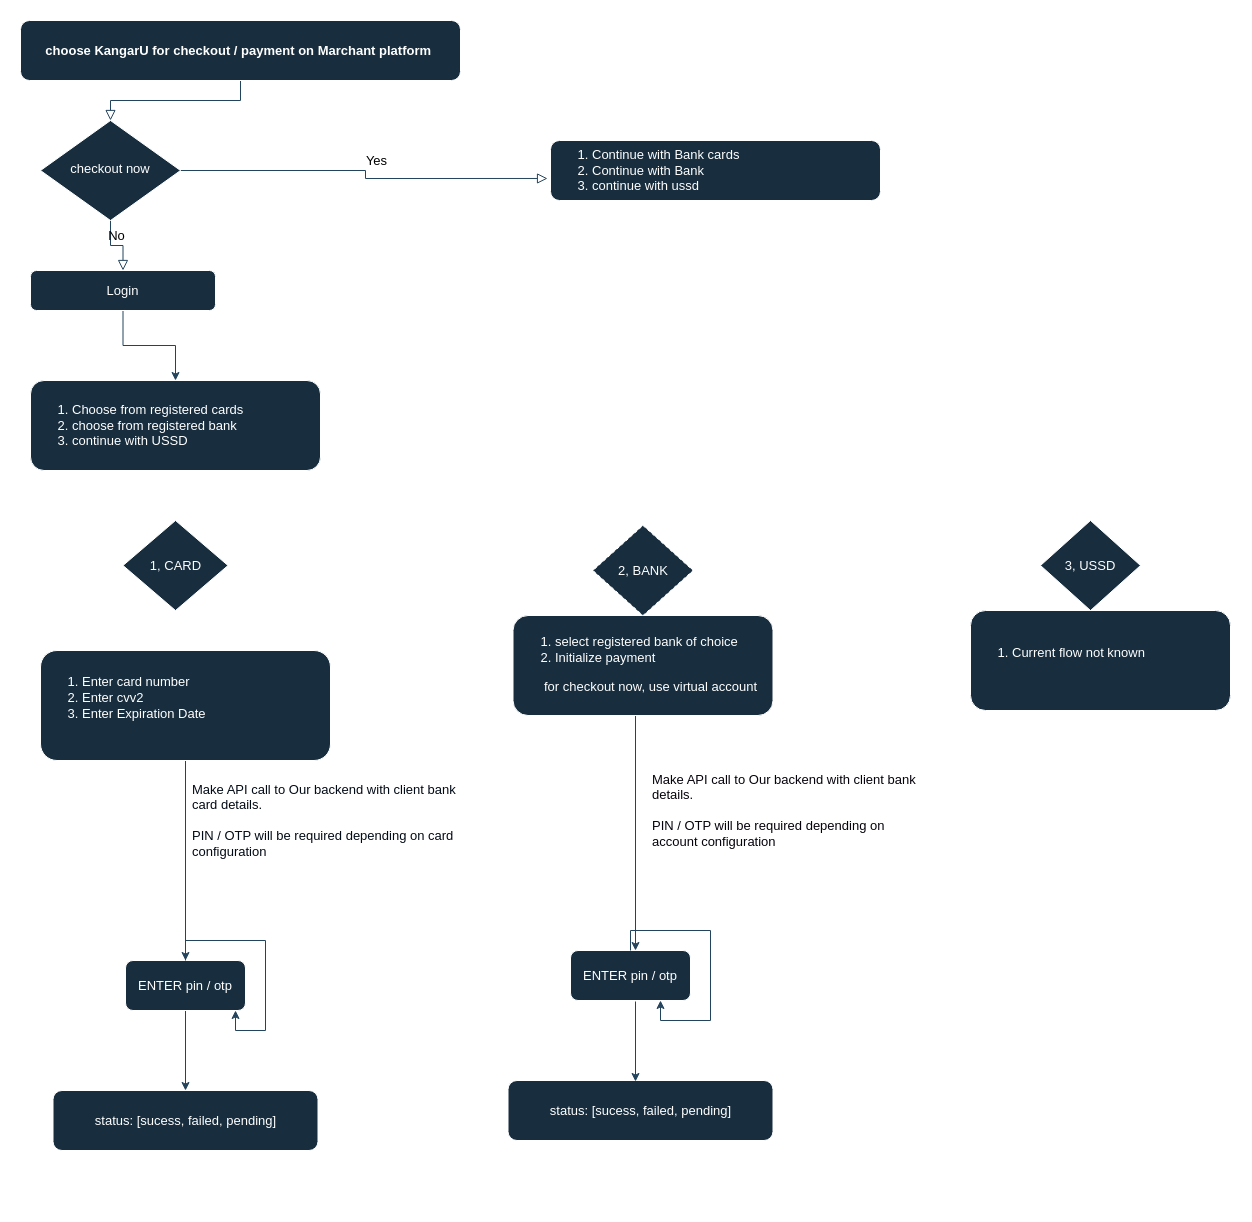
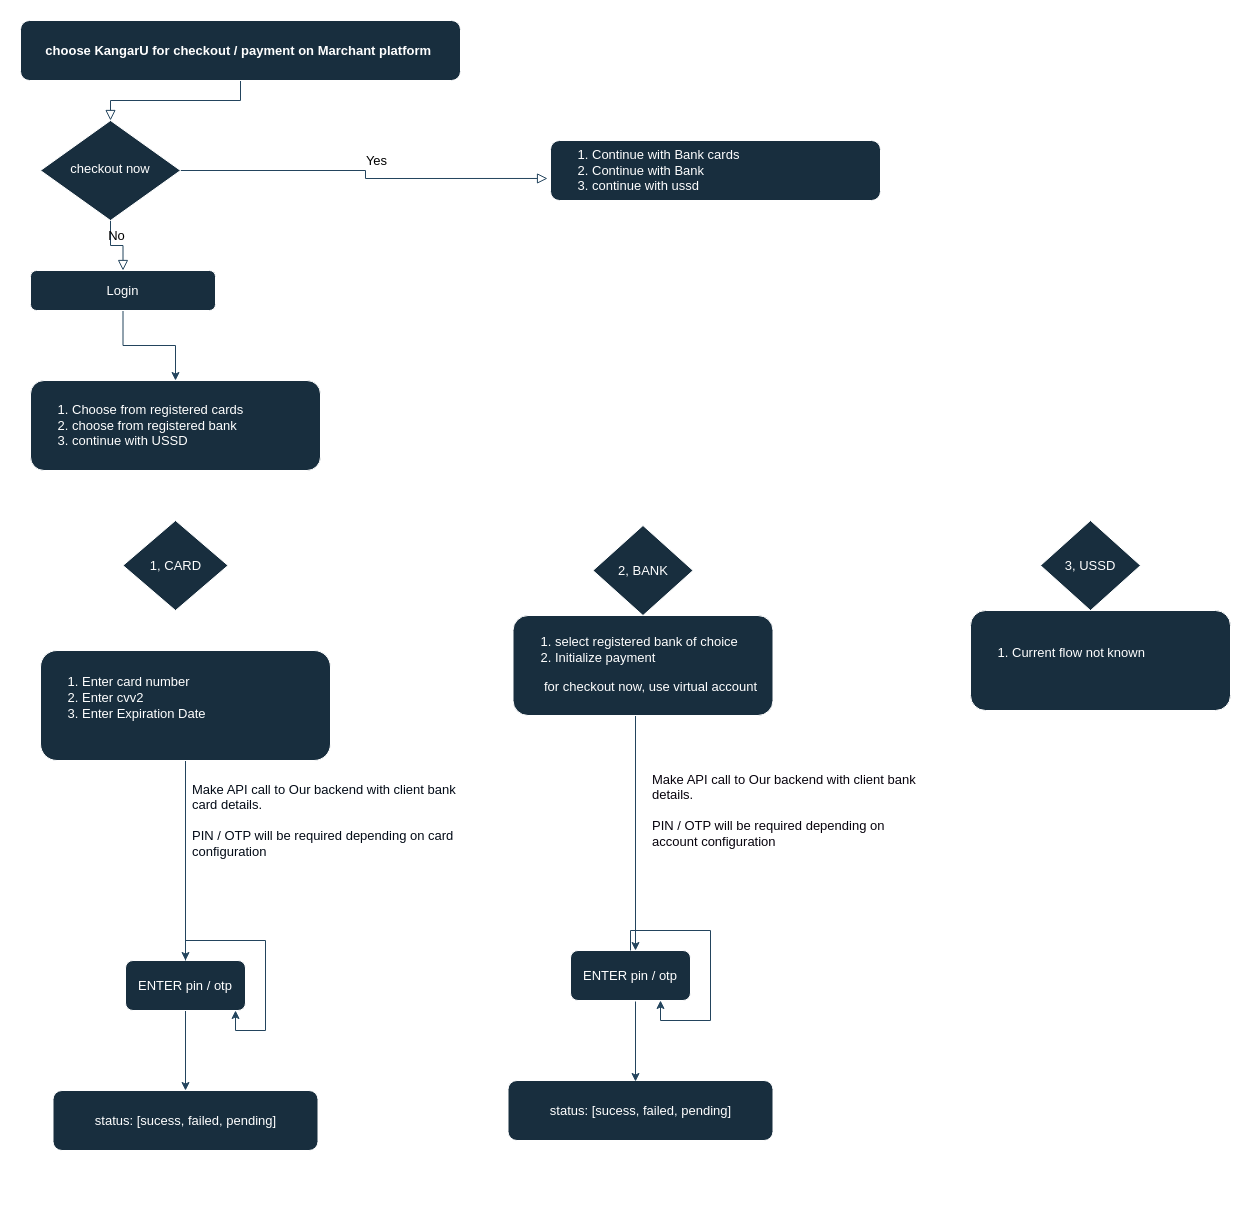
node "2, BANK": style dashed -> solid
